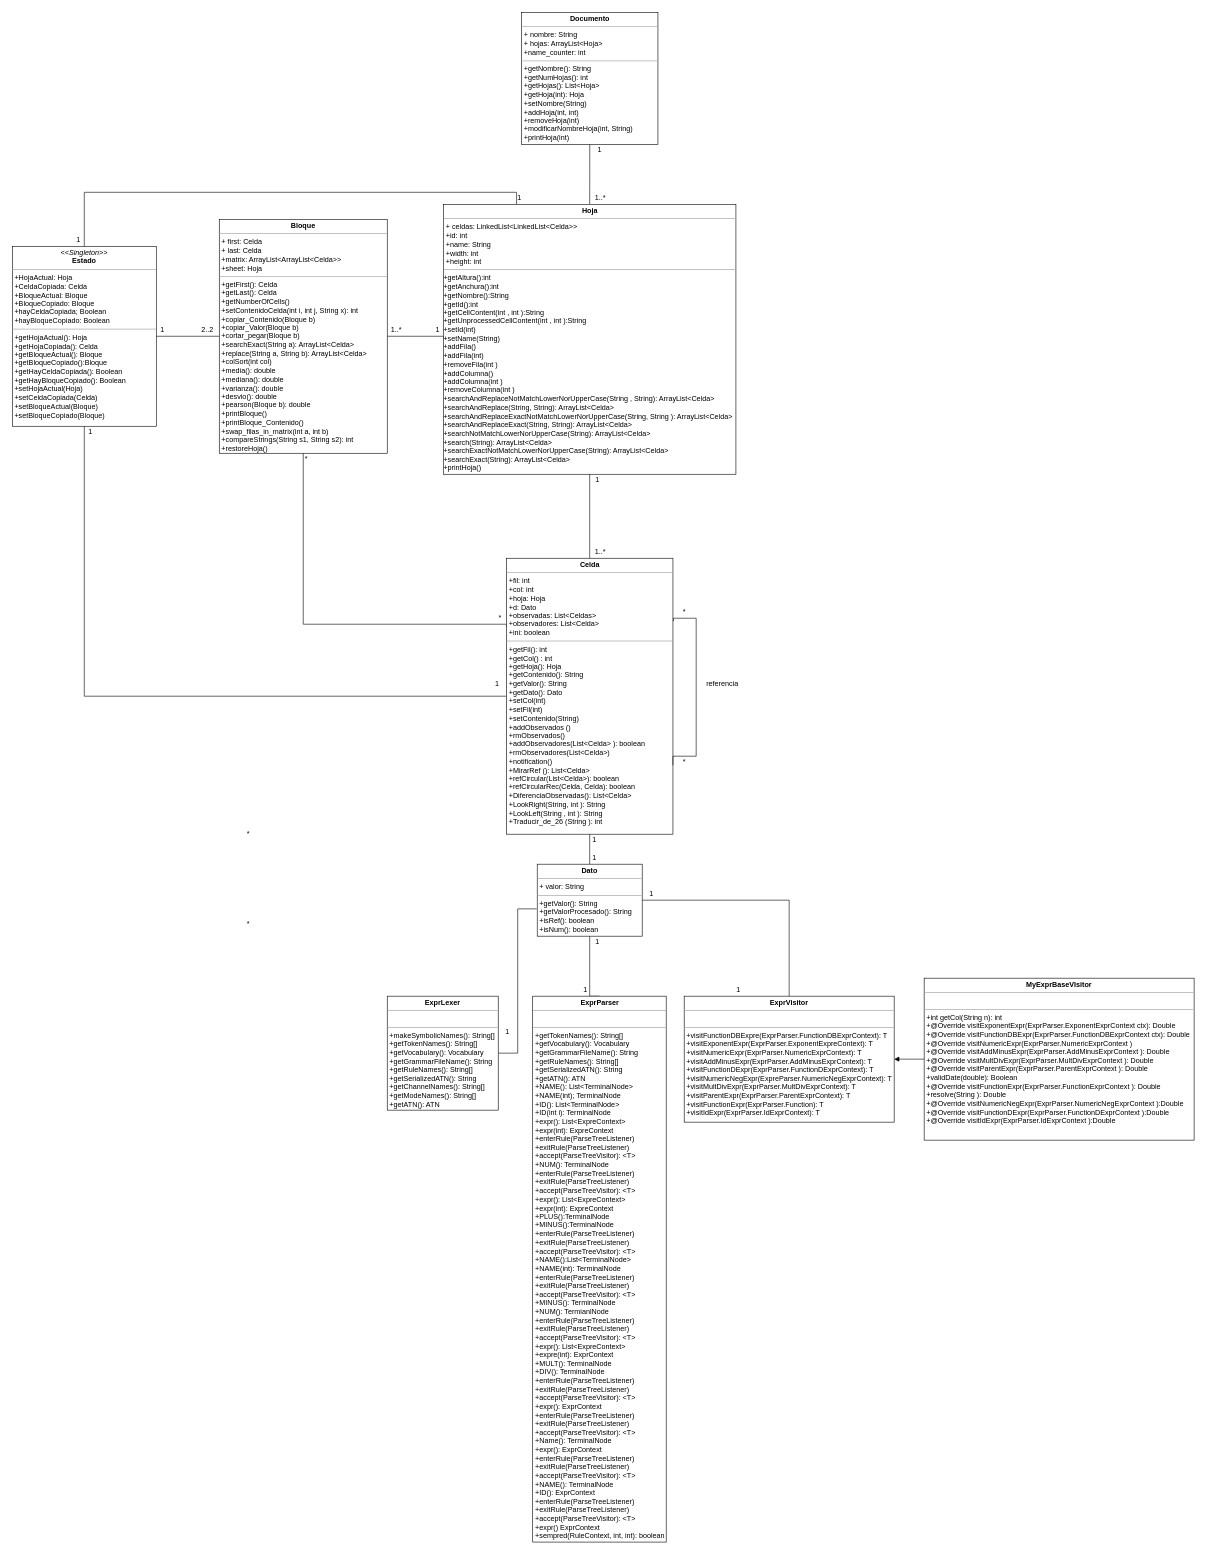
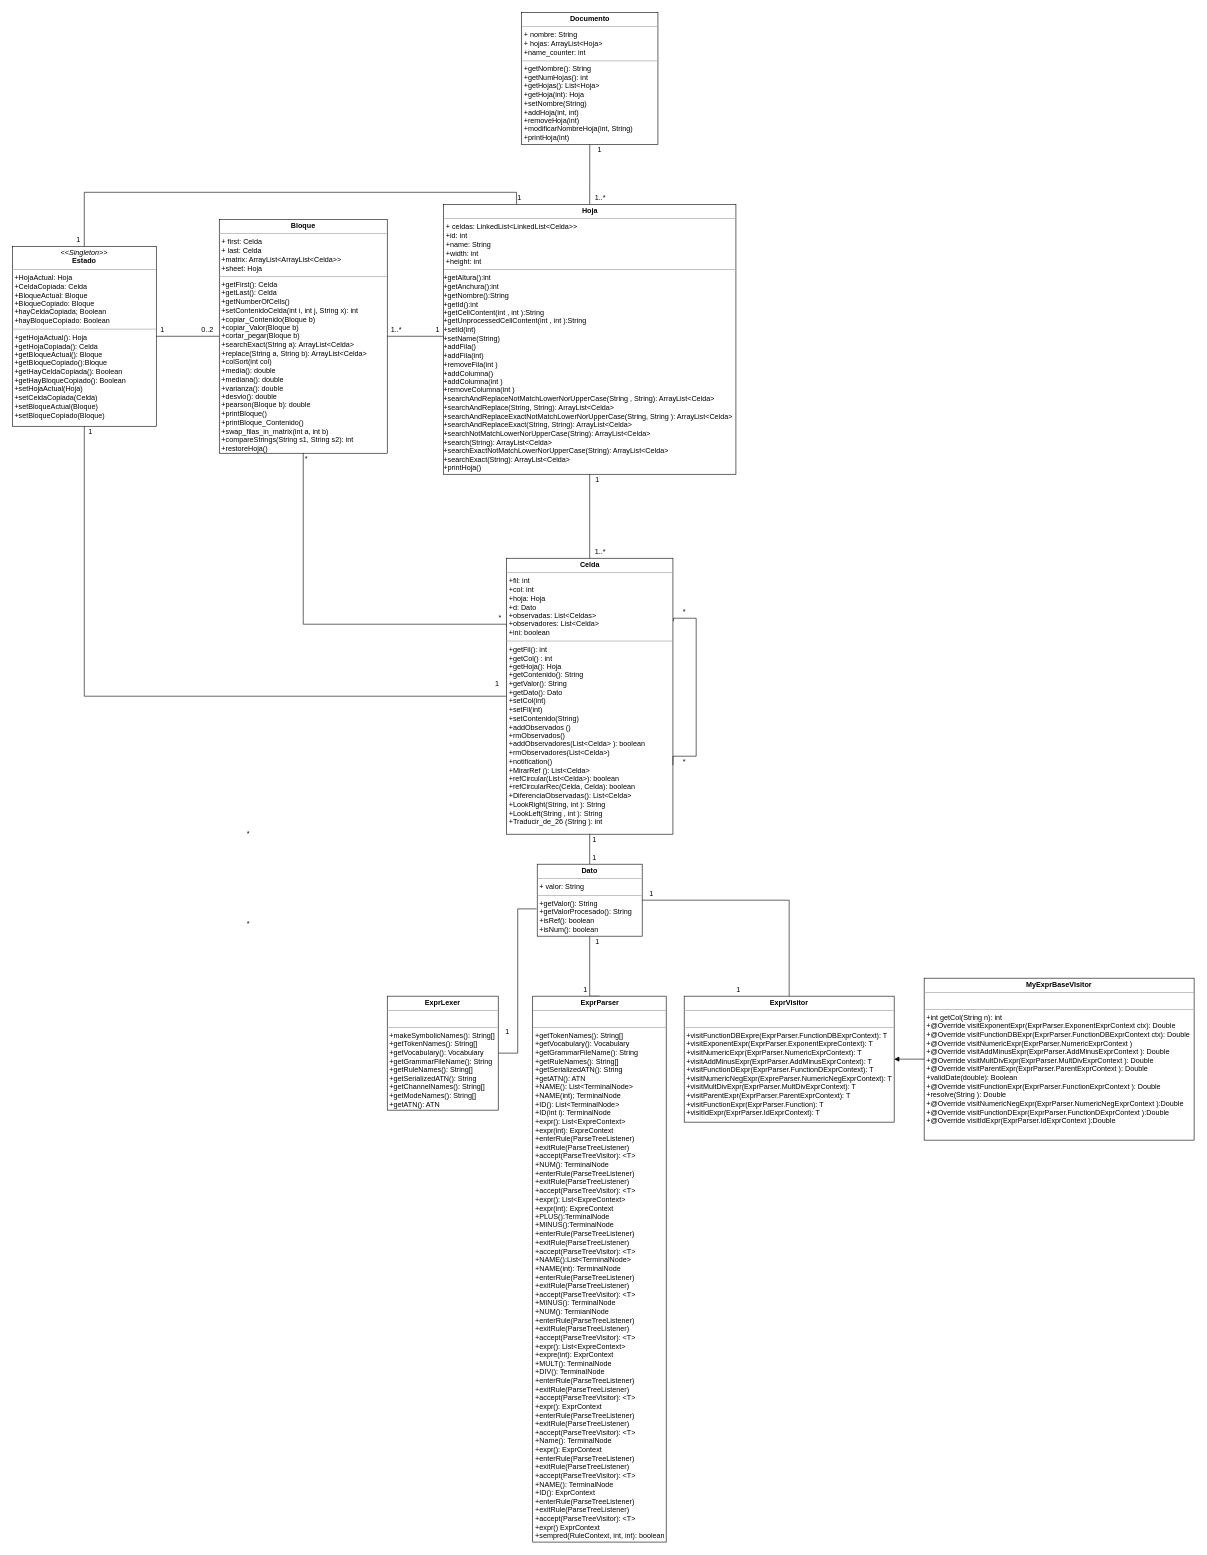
node "2..2": label "2..2" -> "0..2"
node "referencia": removed
